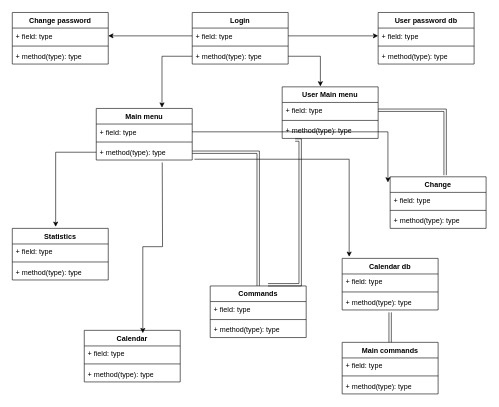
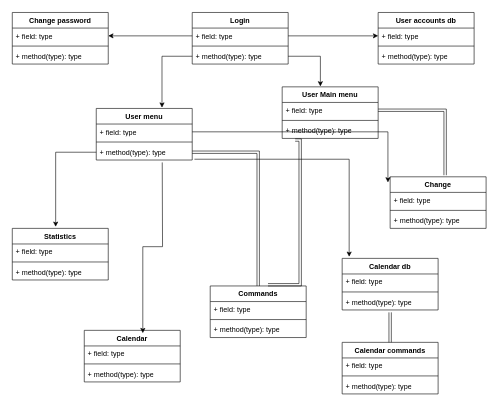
node "User password db": label "User password db" -> "User accounts db"
node "Main menu": label "Main menu" -> "User menu"
node "Main commands": label "Main commands" -> "Calendar commands"
